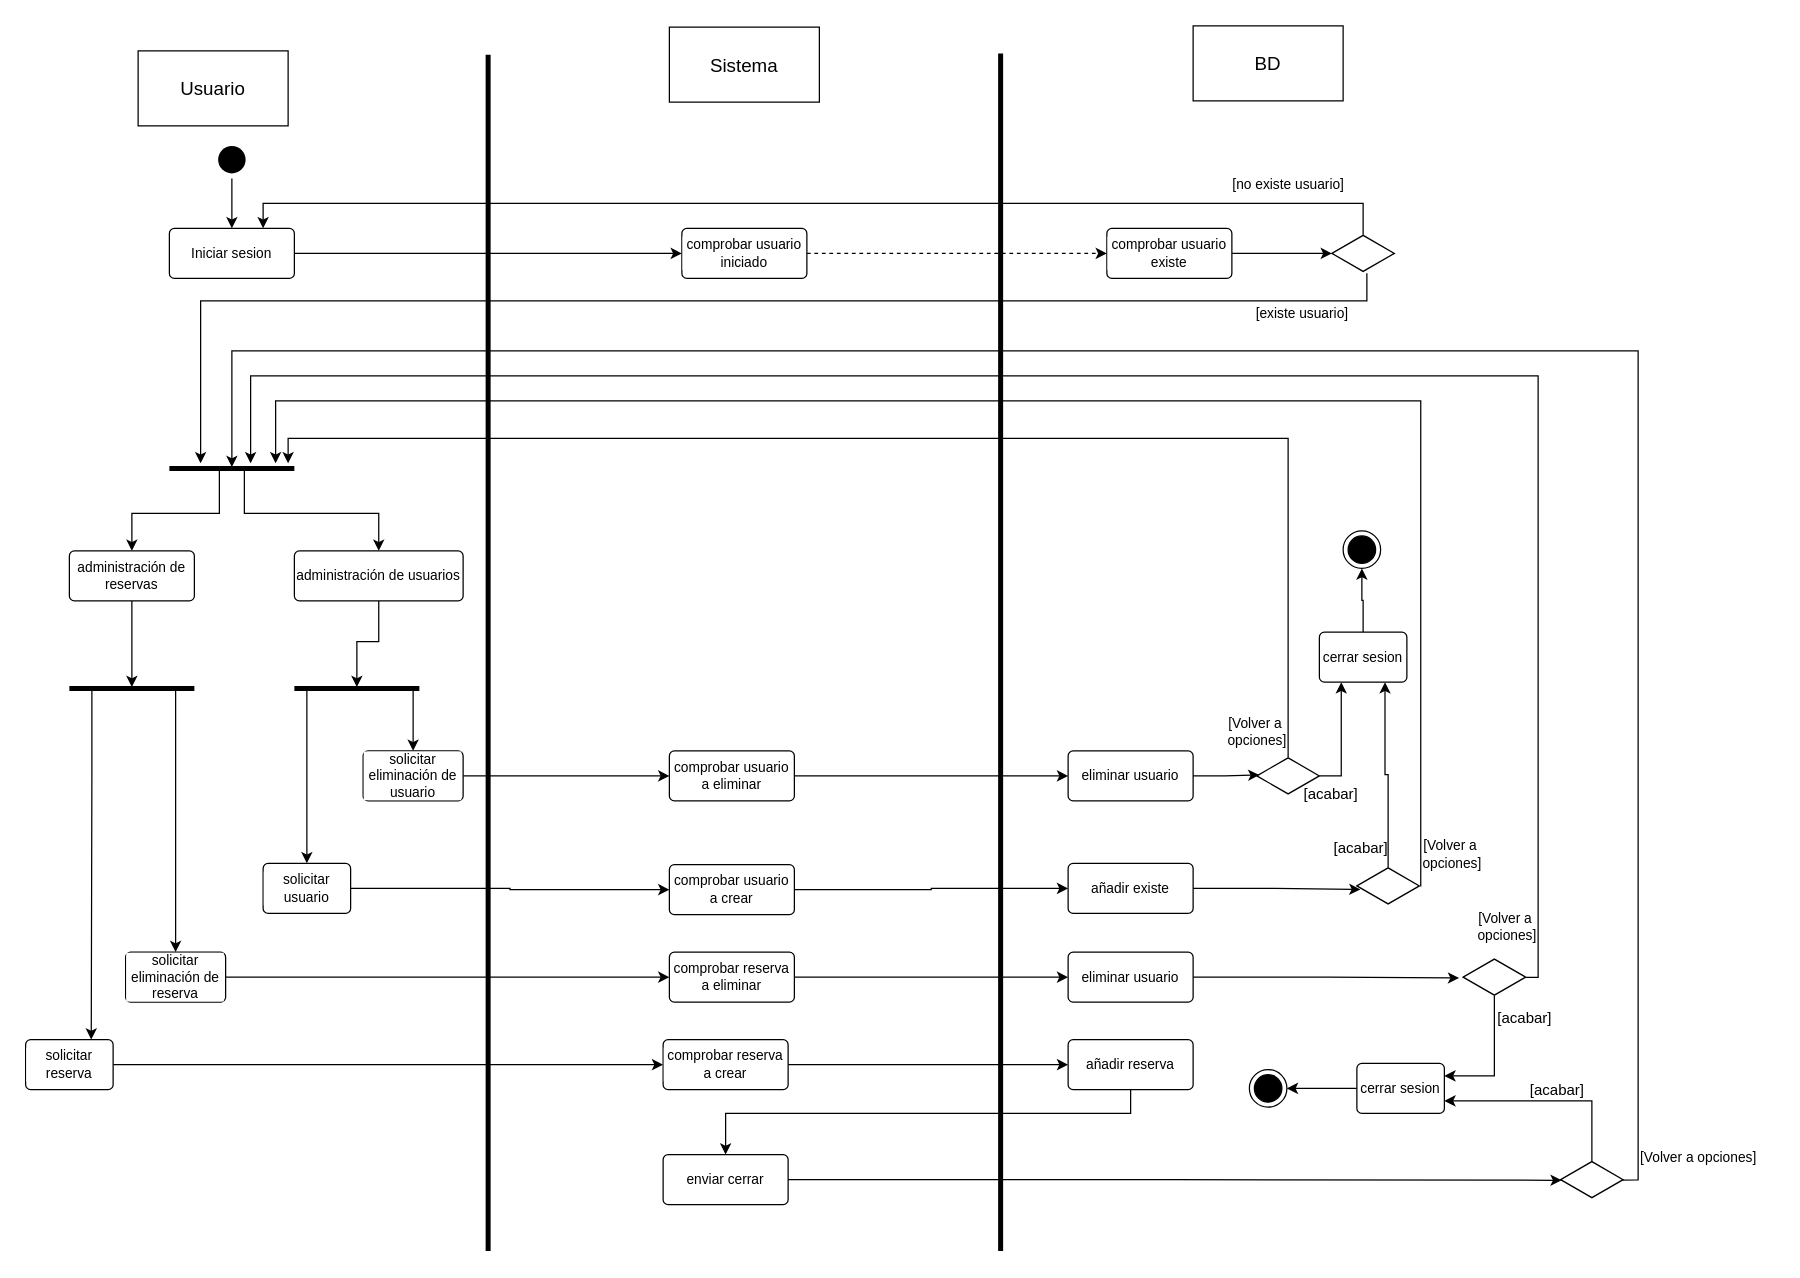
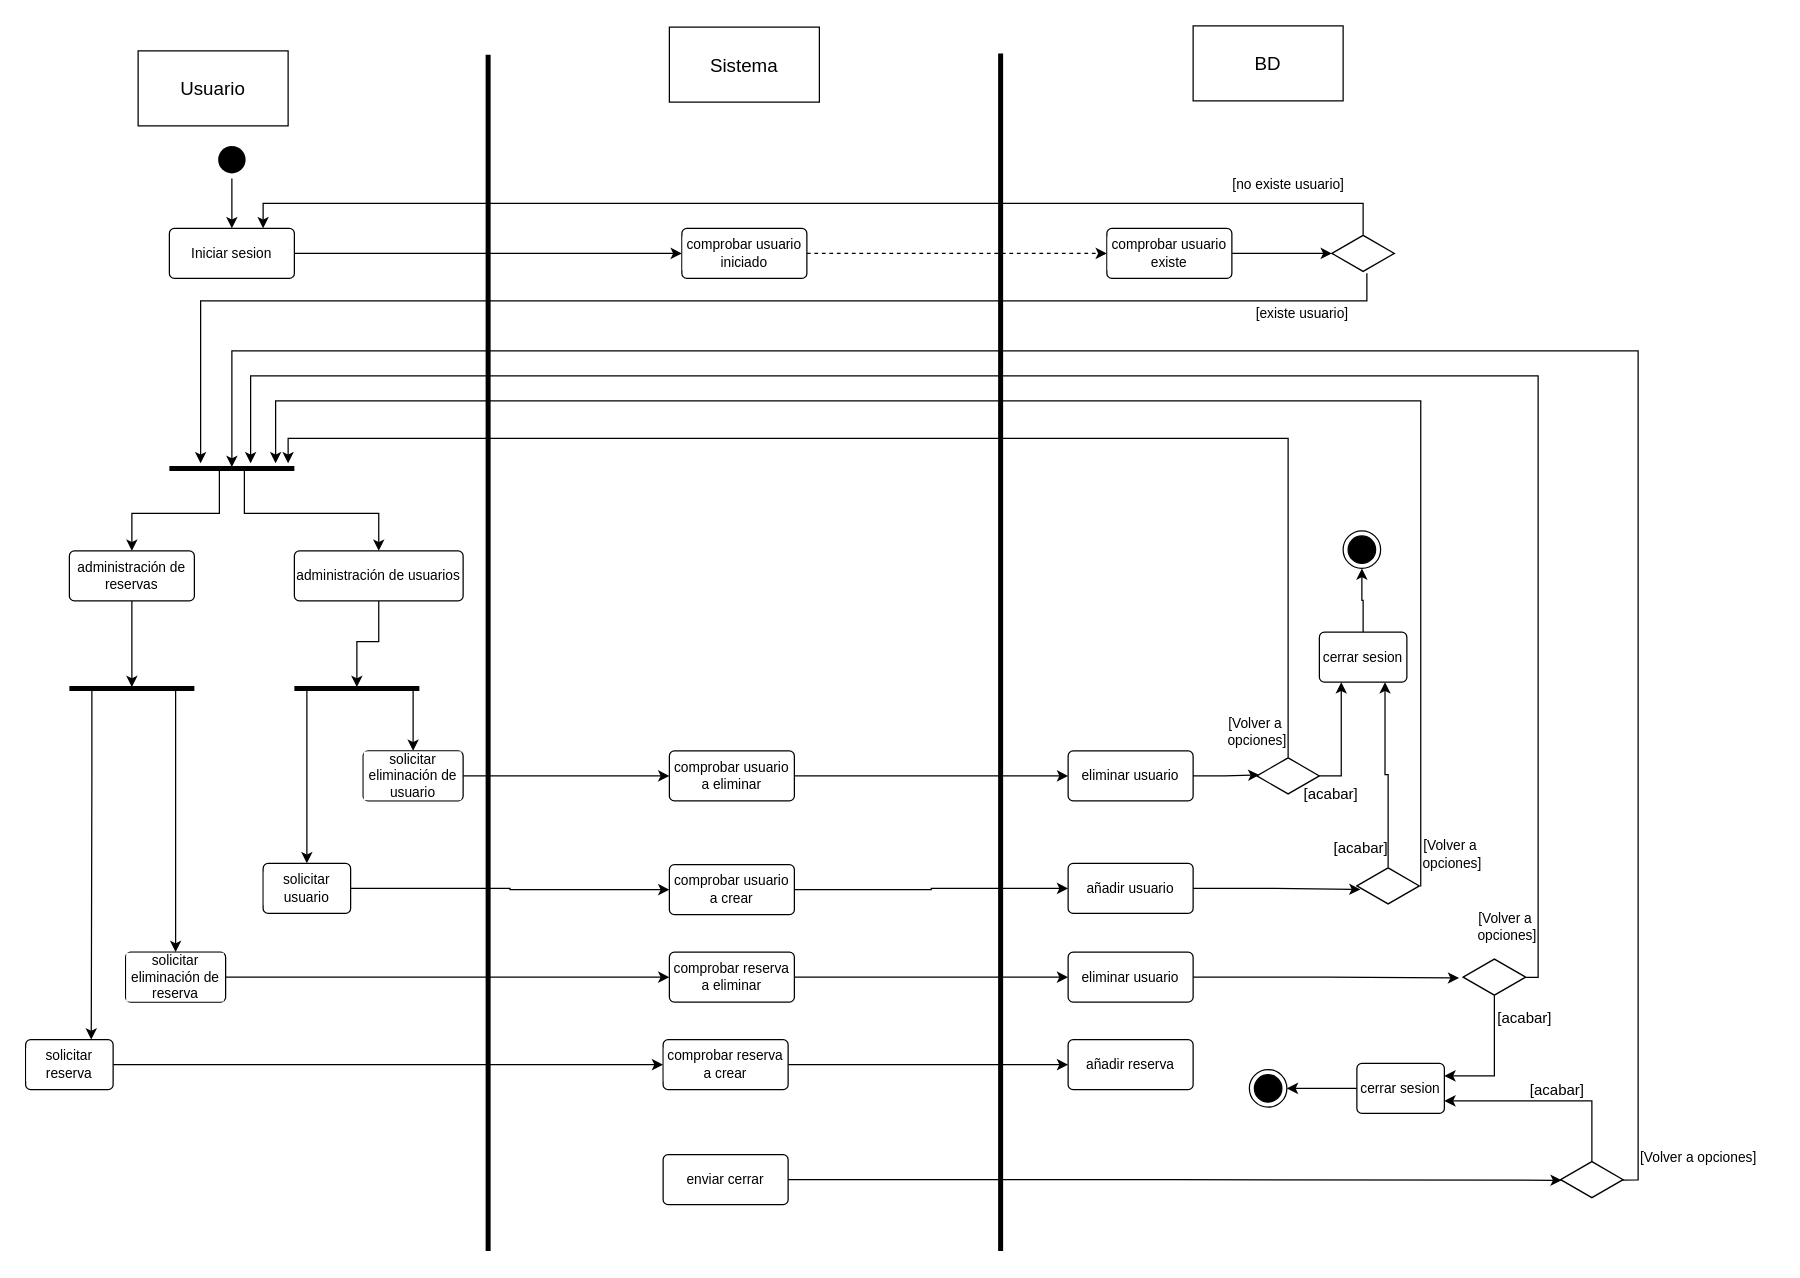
node "añadir existe": label "añadir existe" -> "añadir usuario"
edge "añadir reserva" -> "enviar cerrar": removed
